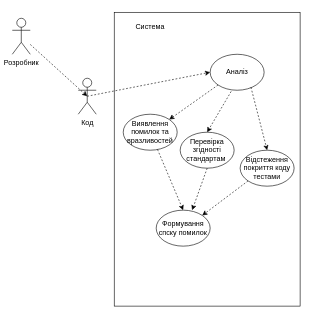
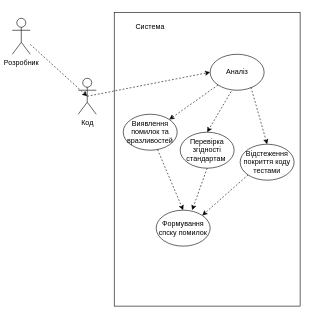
node "Відстеження покриття коду тестами": moved (267, 168) -> (267, 162)
